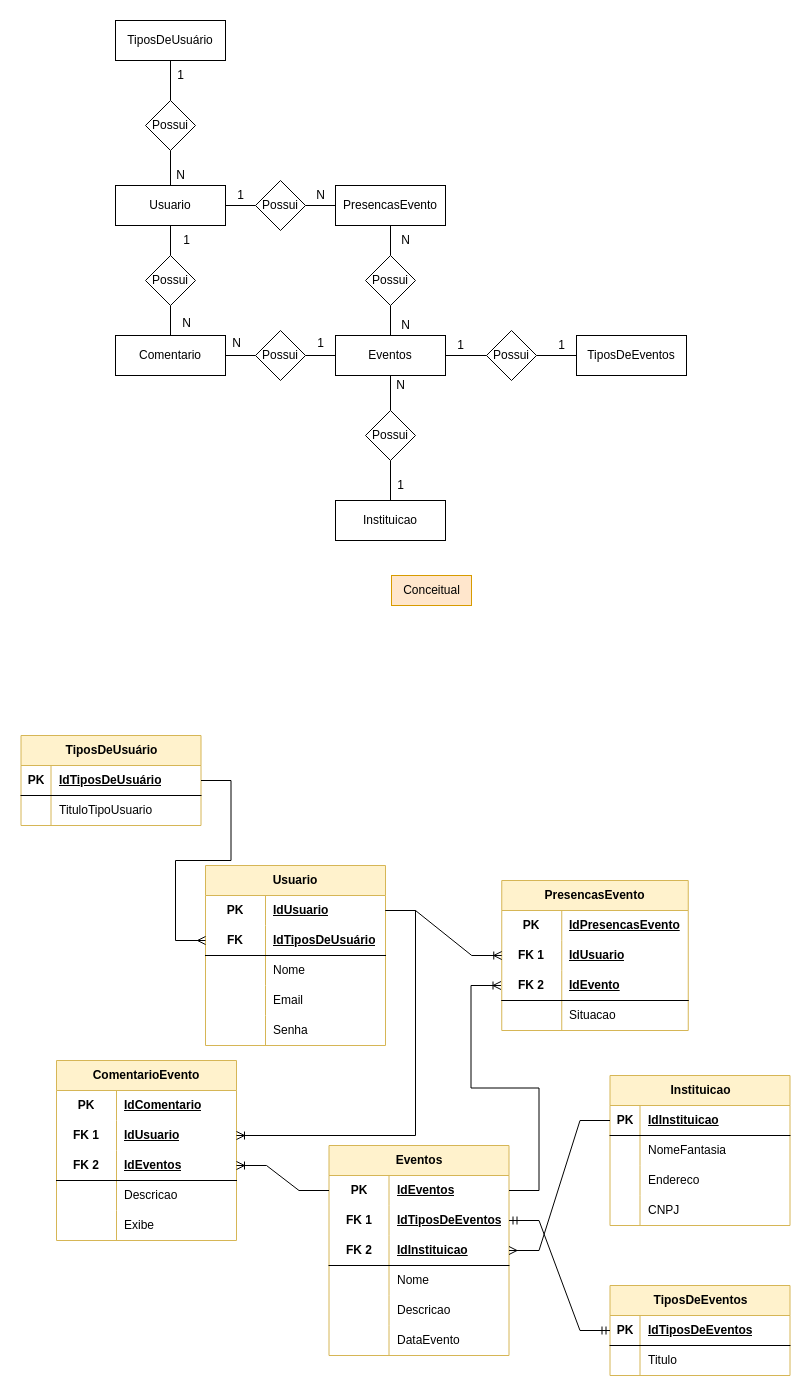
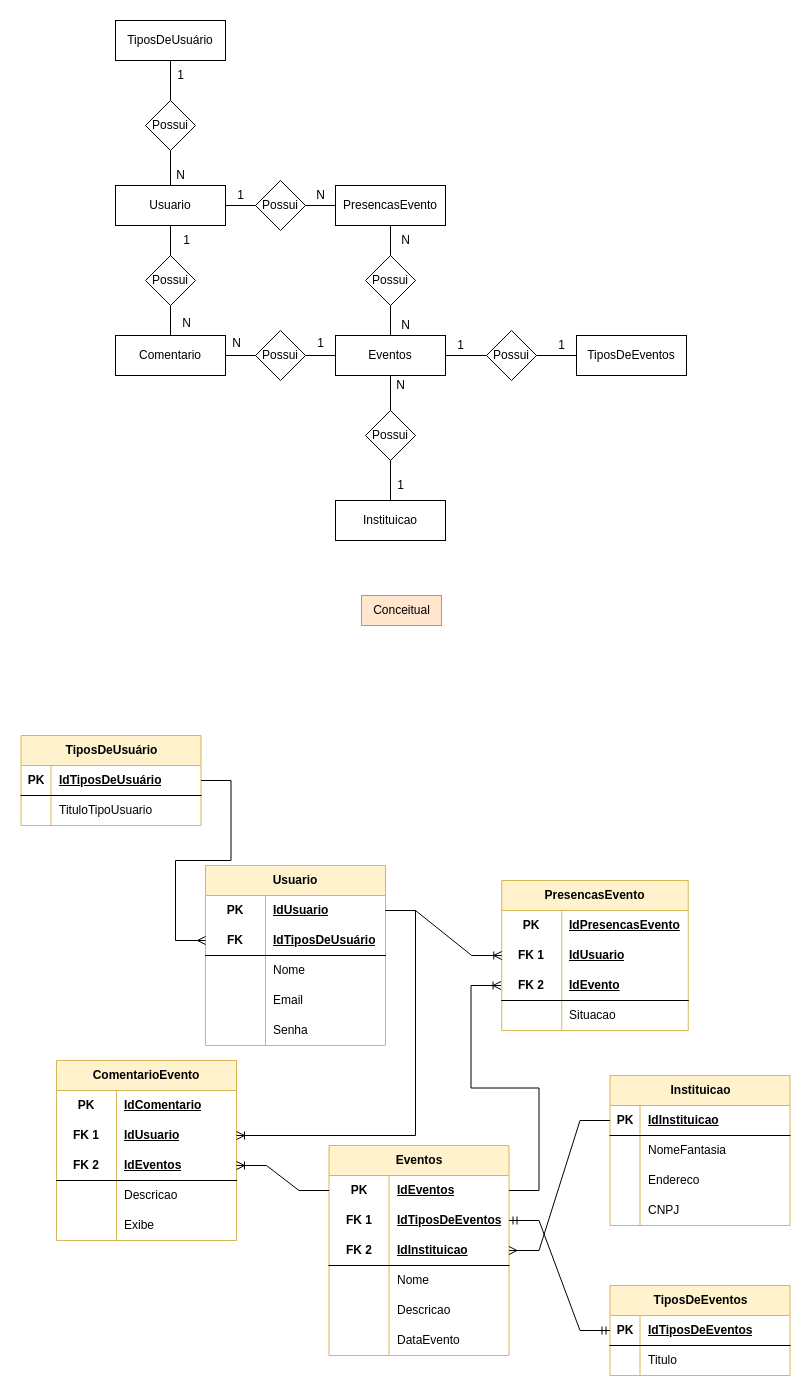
node "Conceitual": moved (432, 591) -> (402, 611)
